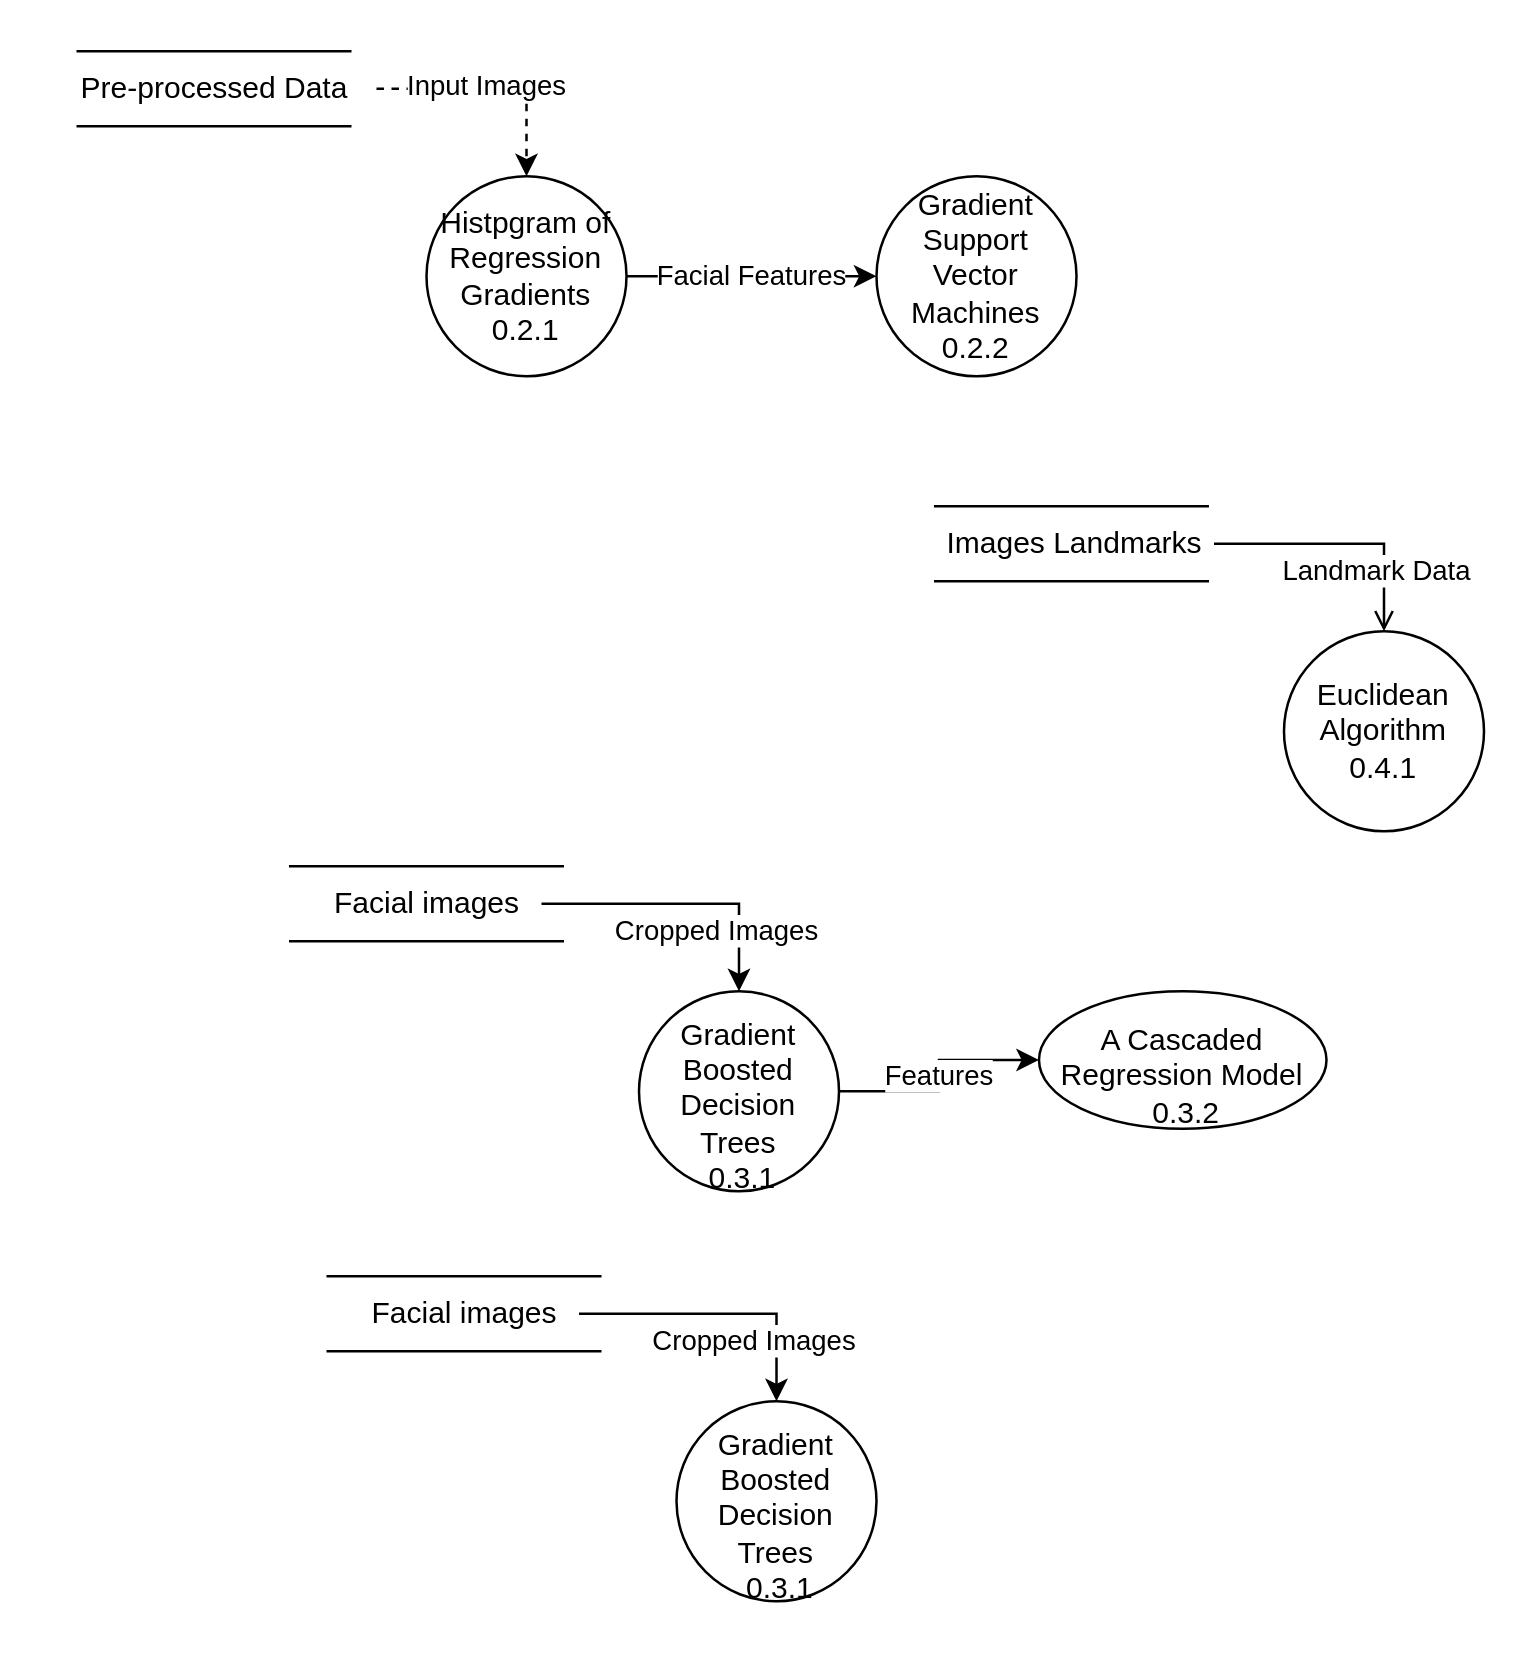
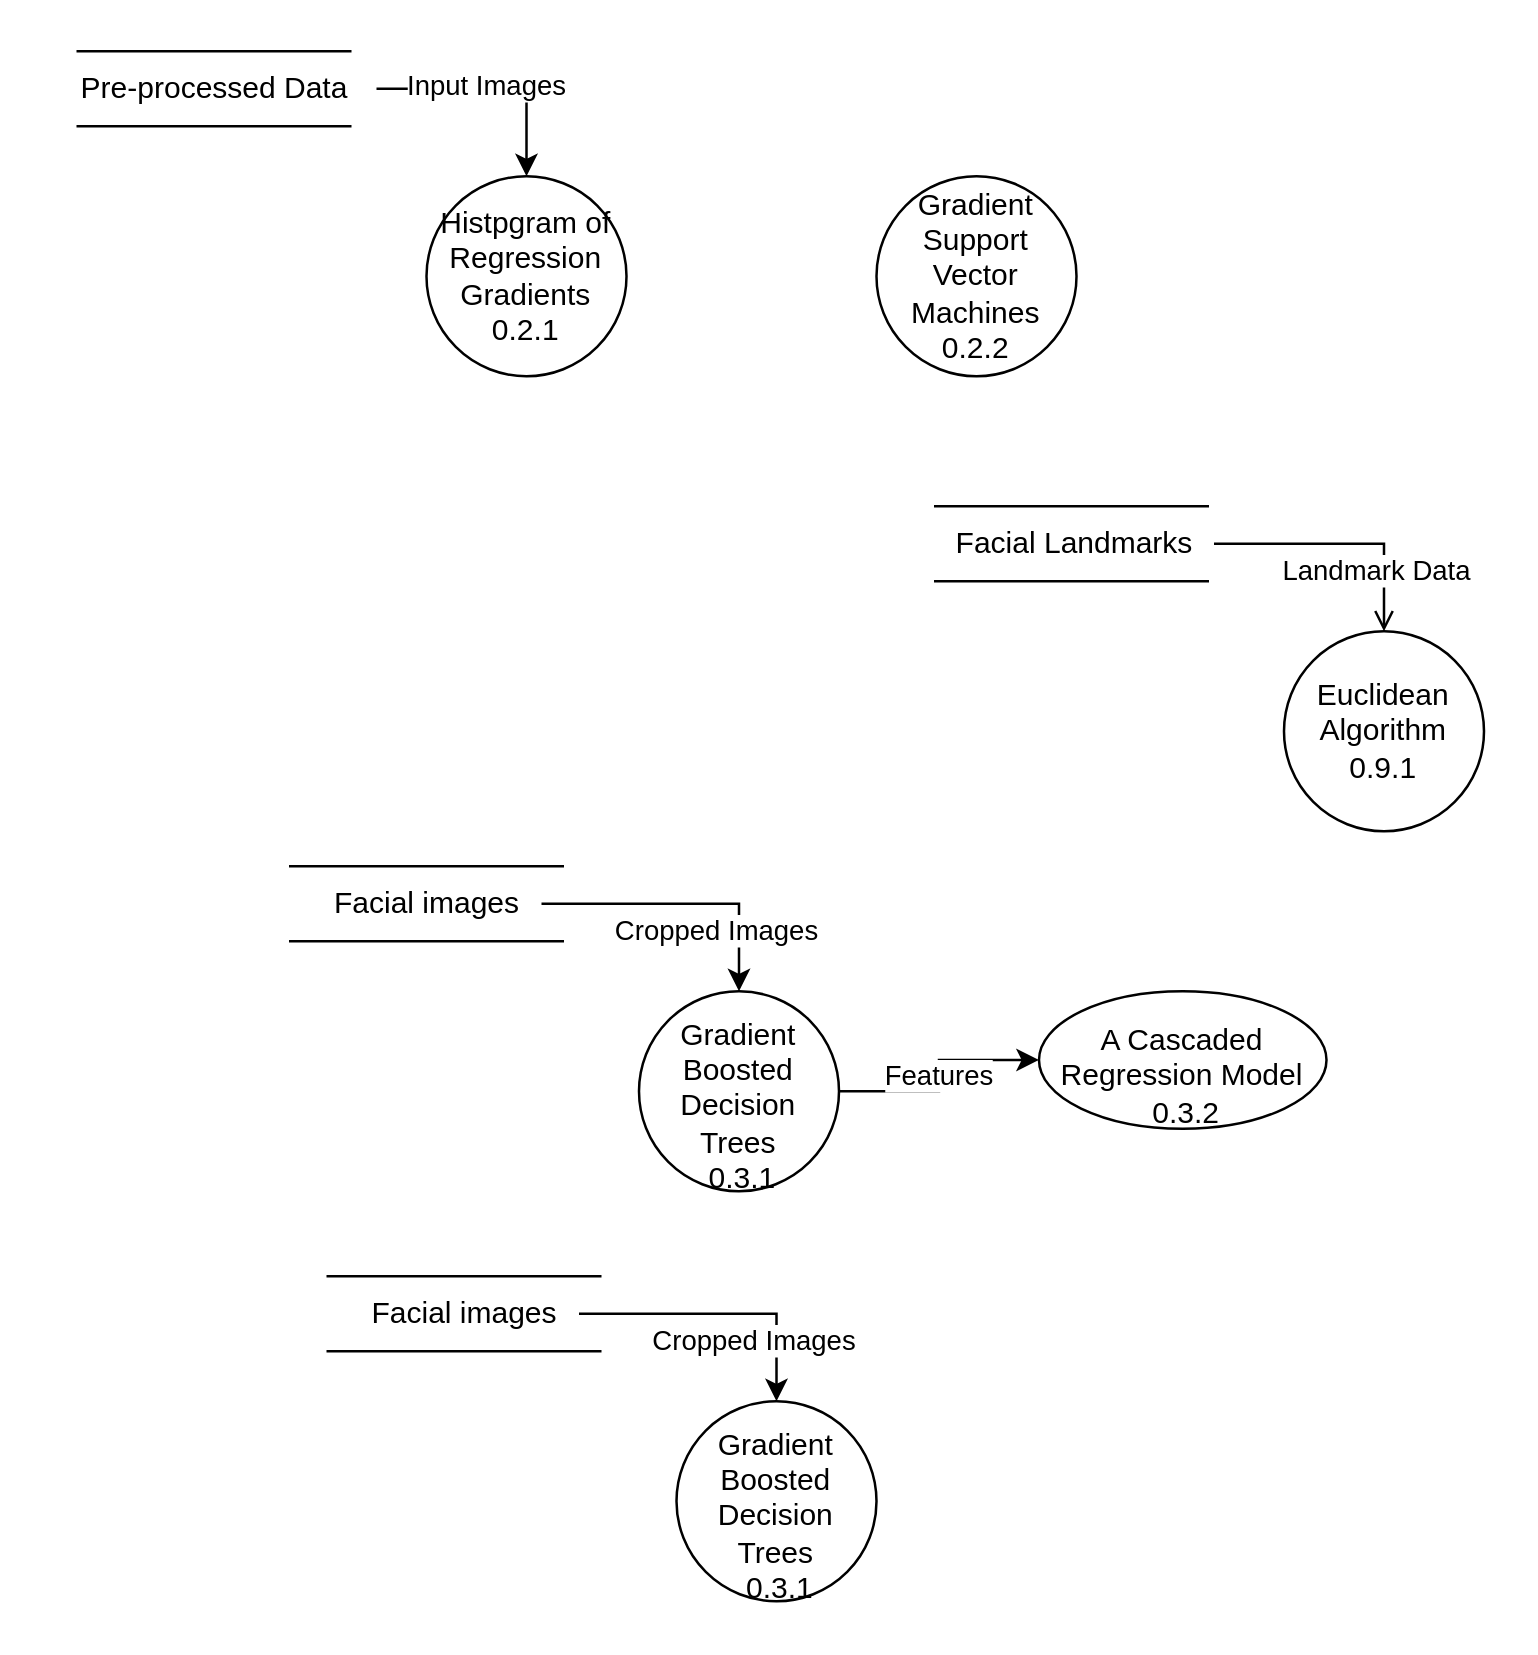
edge "Pre-processed Data" -> "Histpgram of Regression Gradients 0.2.1": style dashed -> solid
edge "Histpgram of Regression Gradients 0.2.1" -> "Gradient Support Vector Machines 0.2.2": removed, label "Facial Features"
node "Images Landmarks": label "Images Landmarks" -> "Facial Landmarks"
node "Euclidean Algorithm 0.4.1": label "Euclidean Algorithm 0.4.1" -> "Euclidean Algorithm 0.9.1"
